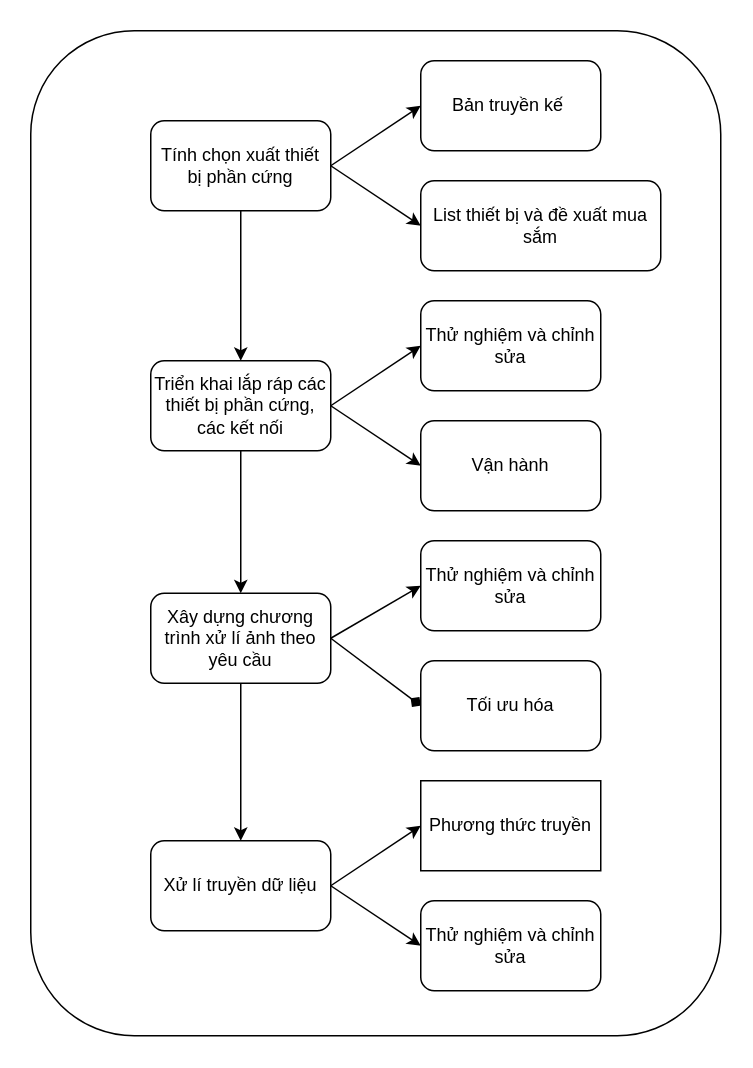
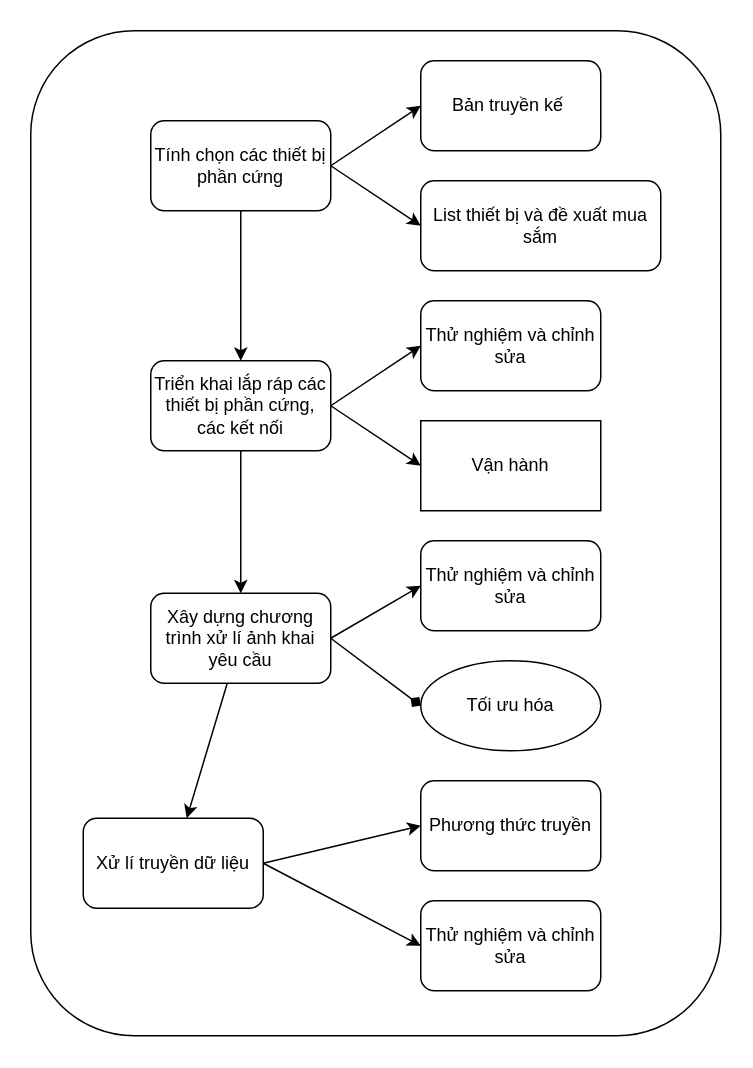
node "Tính chọn xuất thiết bị phần cứng": label "Tính chọn xuất thiết bị phần cứng" -> "Tính chọn các thiết bị phần cứng"
node "Vận hành": shape rounded rectangle -> rectangle
node "Xây dựng chương trình xử lí ảnh theo yêu cầu": label "Xây dựng chương trình xử lí ảnh theo yêu cầu" -> "Xây dựng chương trình xử lí ảnh khai yêu cầu"
node "Tối ưu hóa": shape rounded rectangle -> ellipse
node "Phương thức truyền": shape rectangle -> rounded rectangle
node "Xử lí truyền dữ liệu": moved (241, 886) -> (173, 863)
